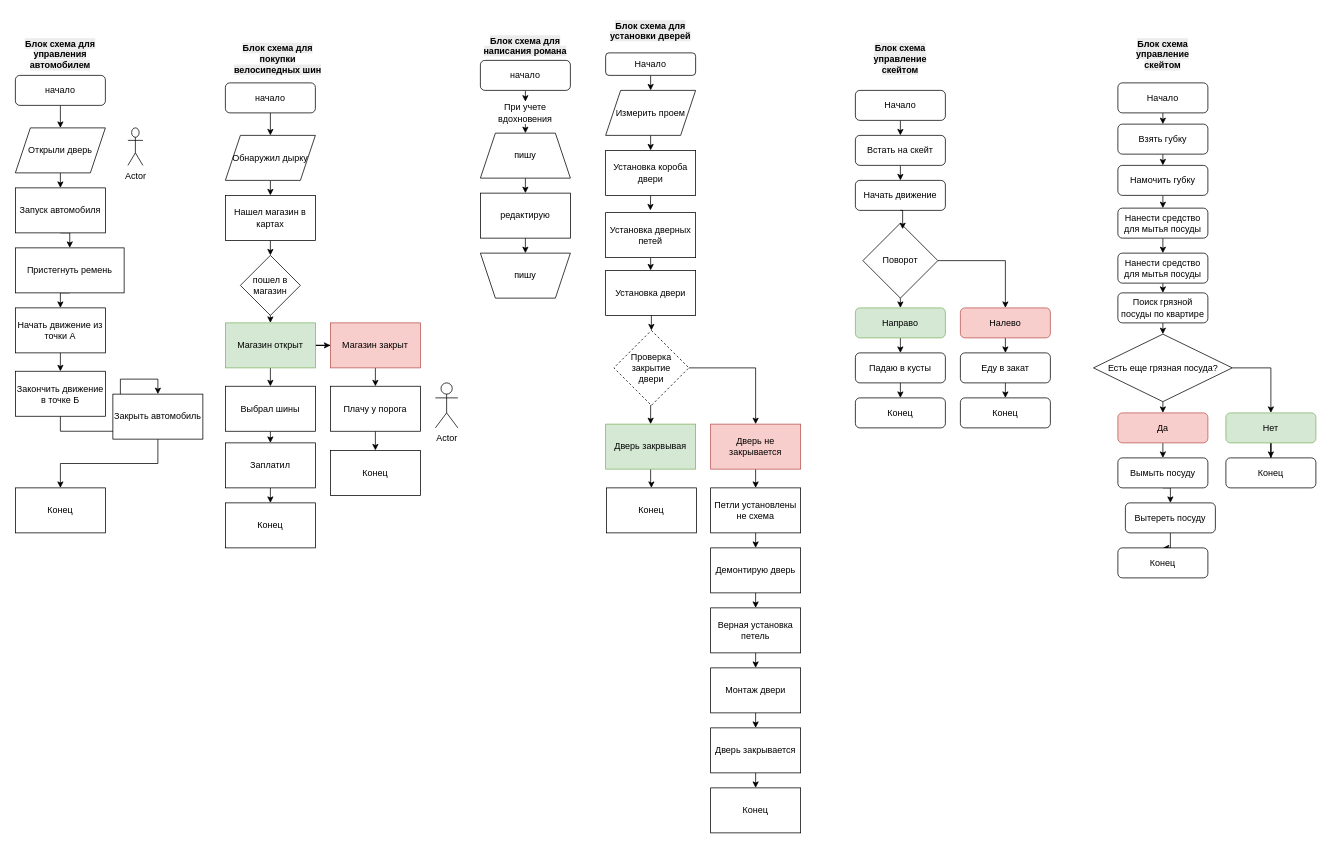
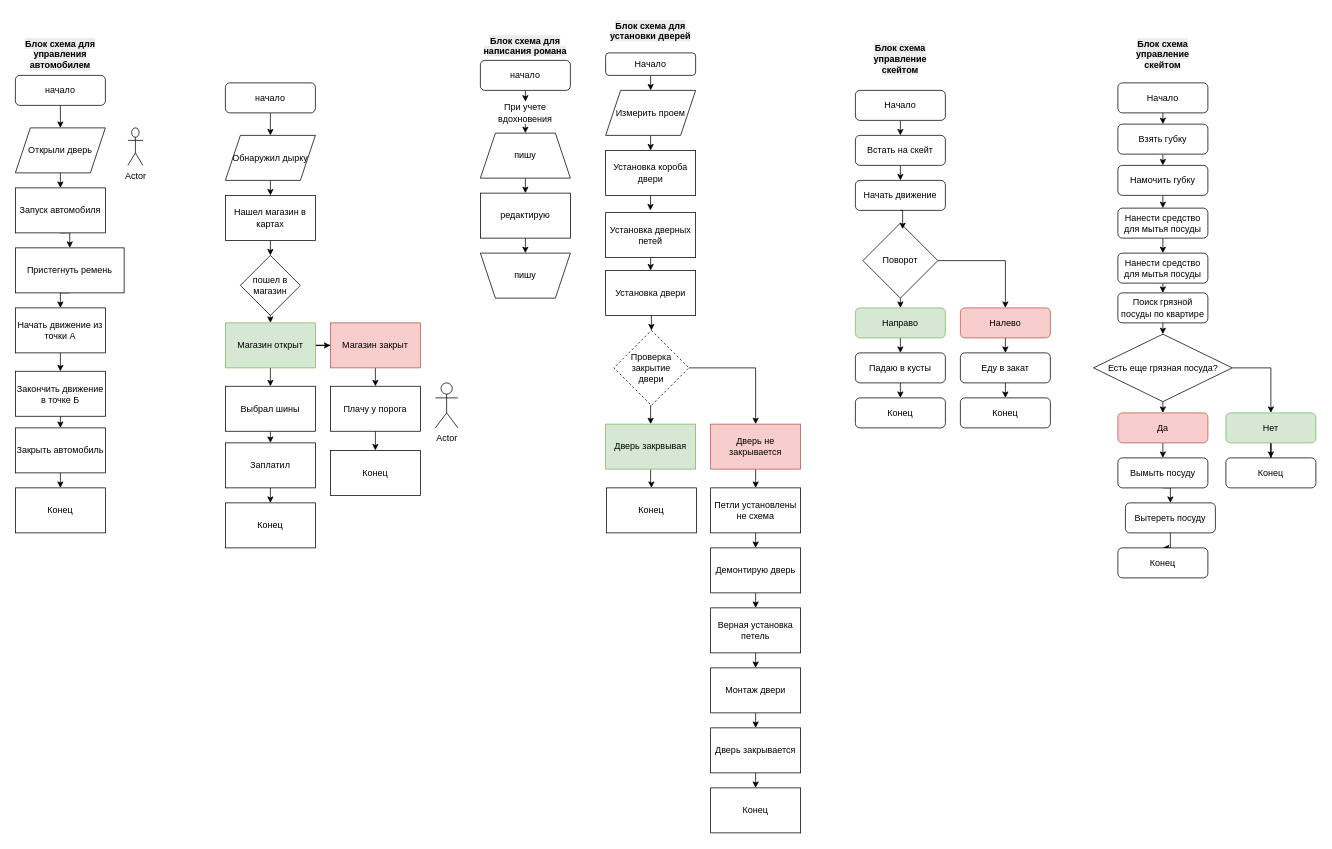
node "Блок схема для покупки велосипедных шин": removed
node "Закрыть автомобиль": moved (158, 417) -> (60, 450)
